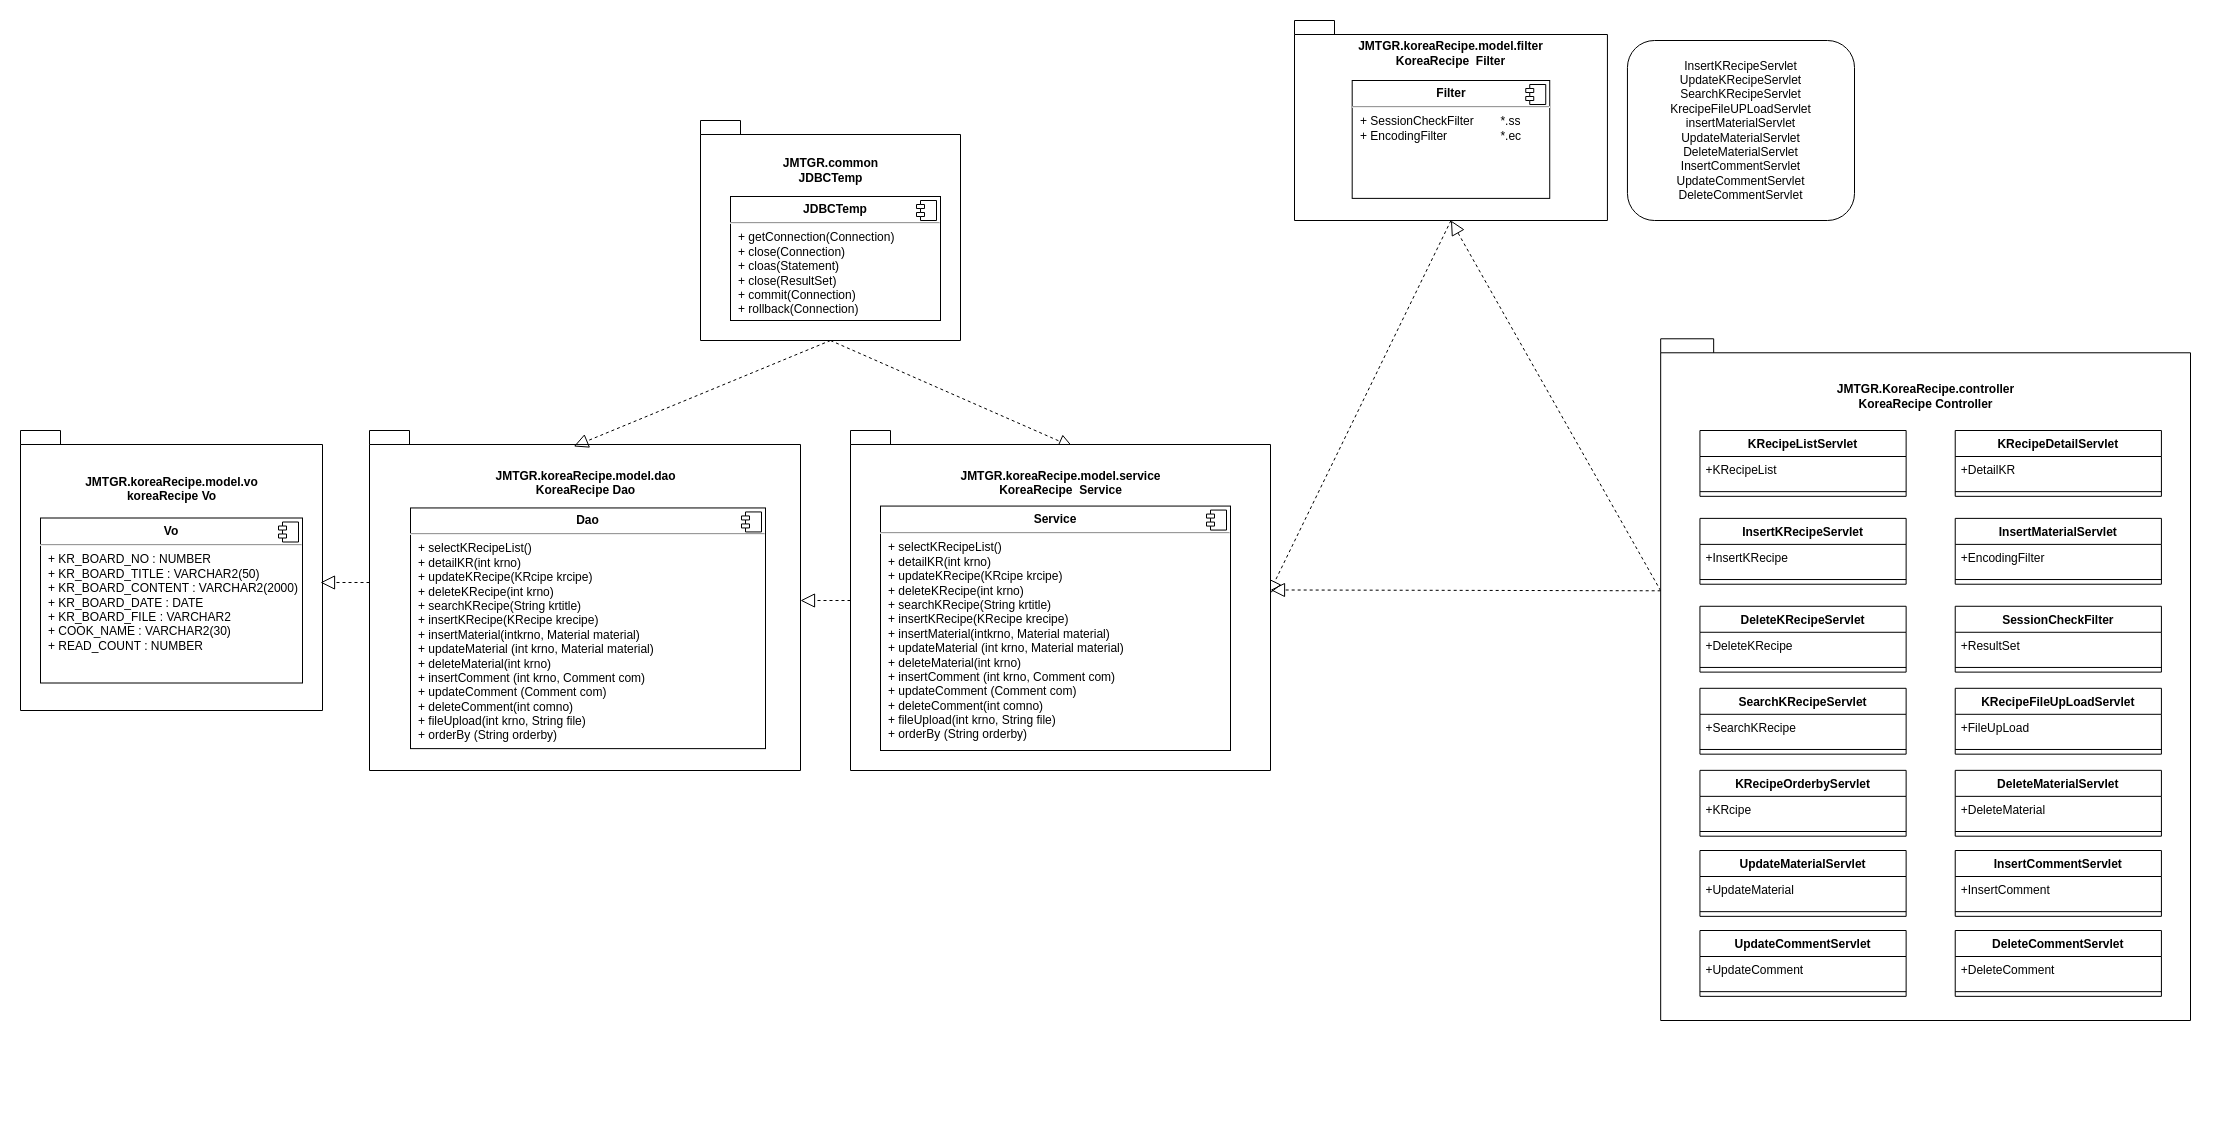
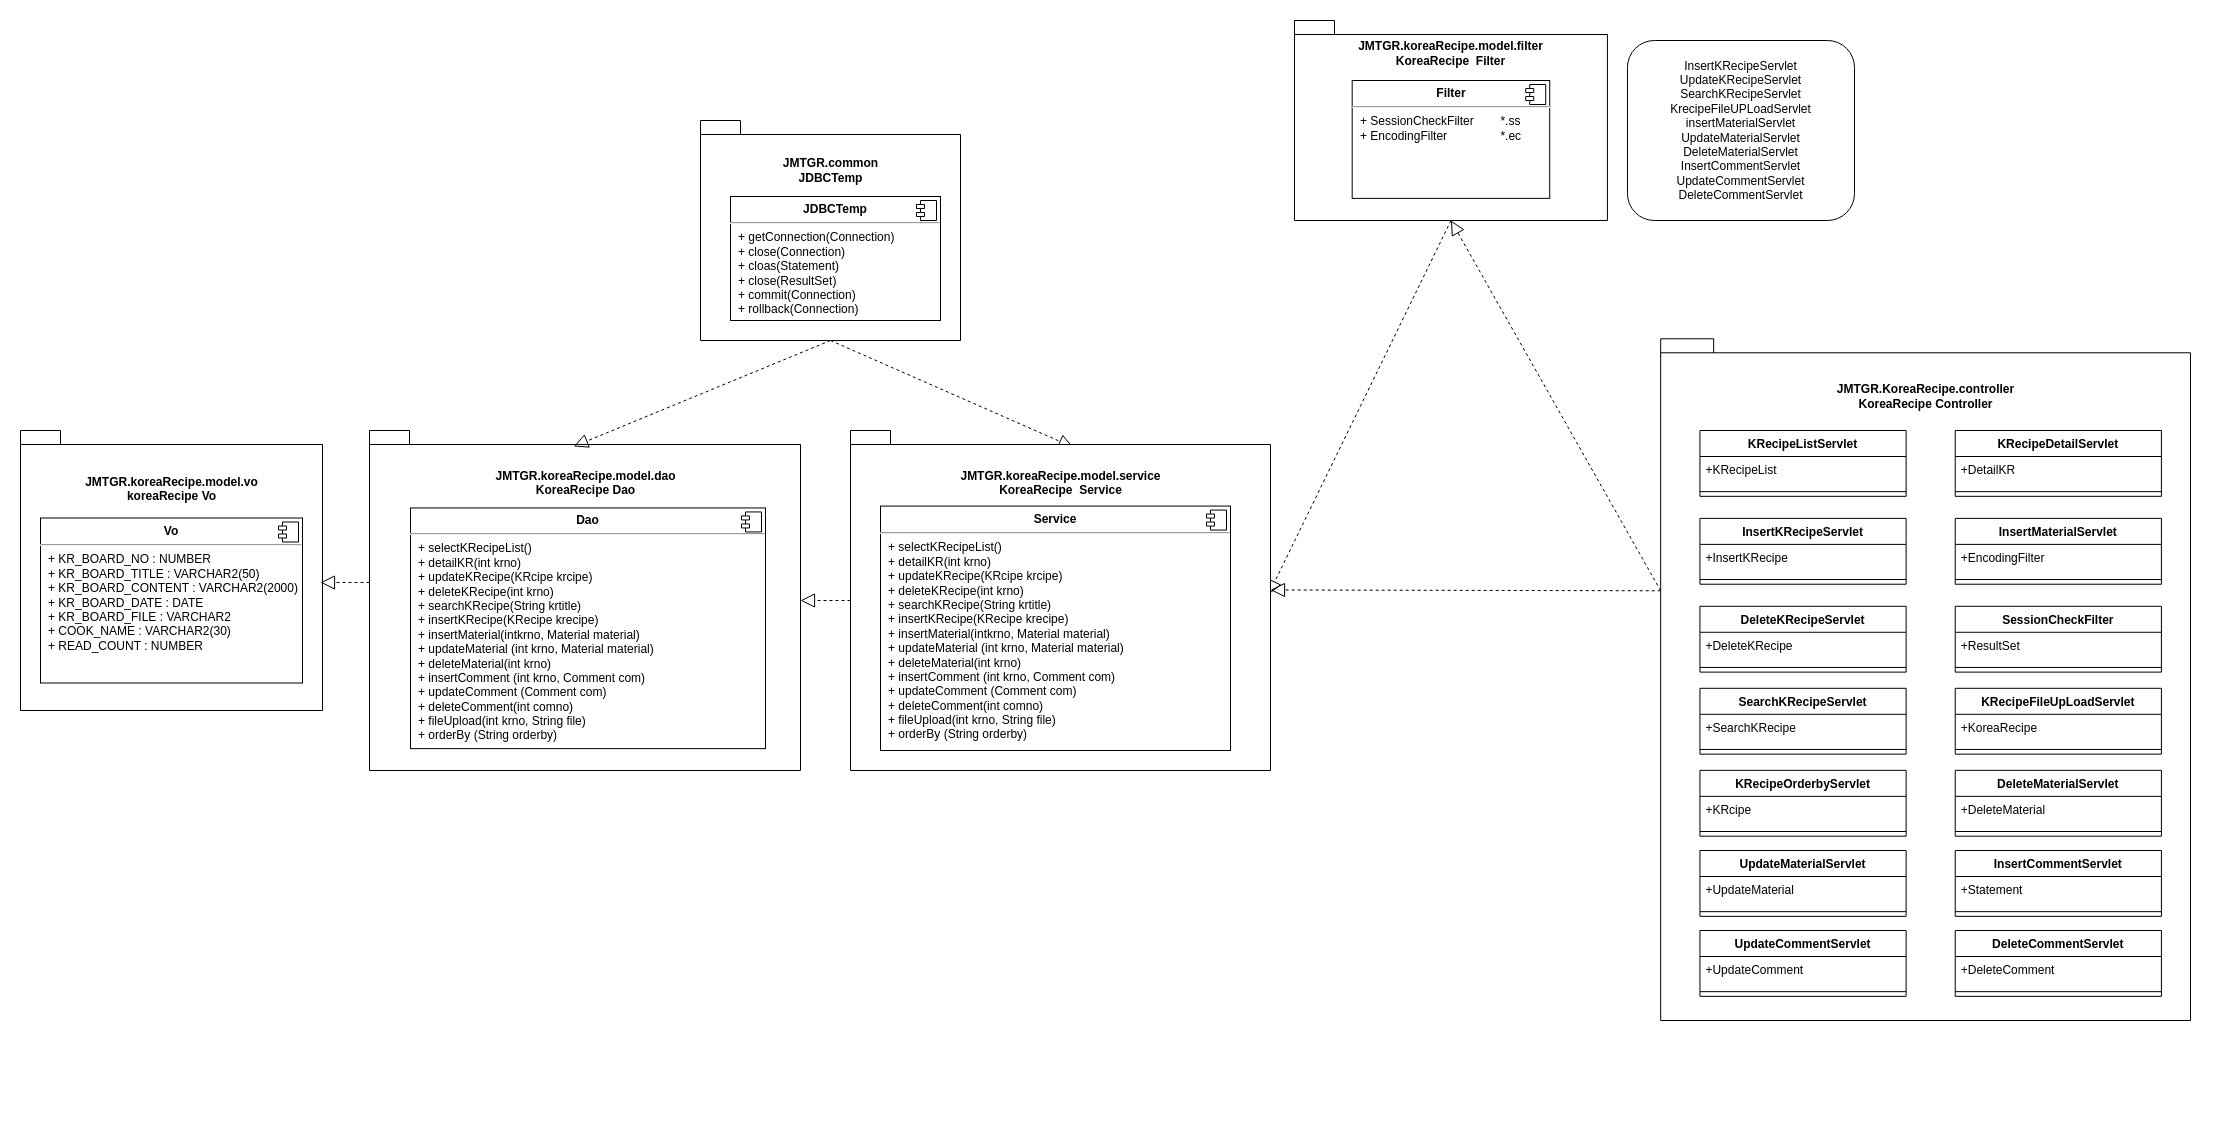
node "+FileUpLoad": label "+FileUpLoad" -> "+KoreaRecipe"
node "+InsertComment": label "+InsertComment" -> "+Statement"
